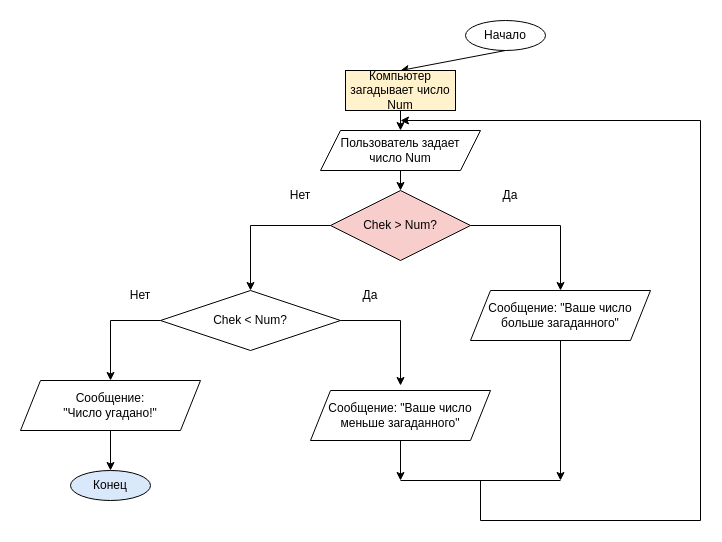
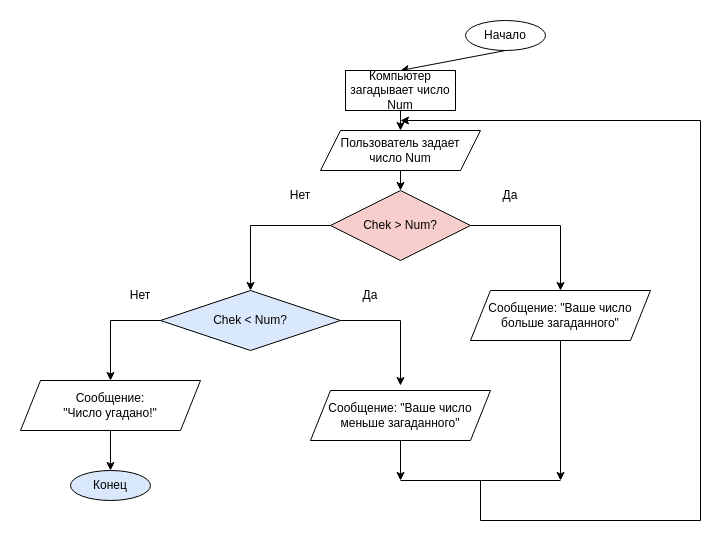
node "Компьютер загадывает число Num": fillcolor #fff2cc -> #ffffff
node "Chek < Num?": fillcolor #ffffff -> #dae8fc
